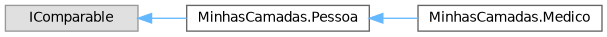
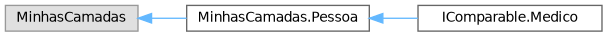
node "IComparable": label "IComparable" -> "MinhasCamadas"
node "MinhasCamadas.Medico": label "MinhasCamadas.Medico" -> "IComparable.Medico"
